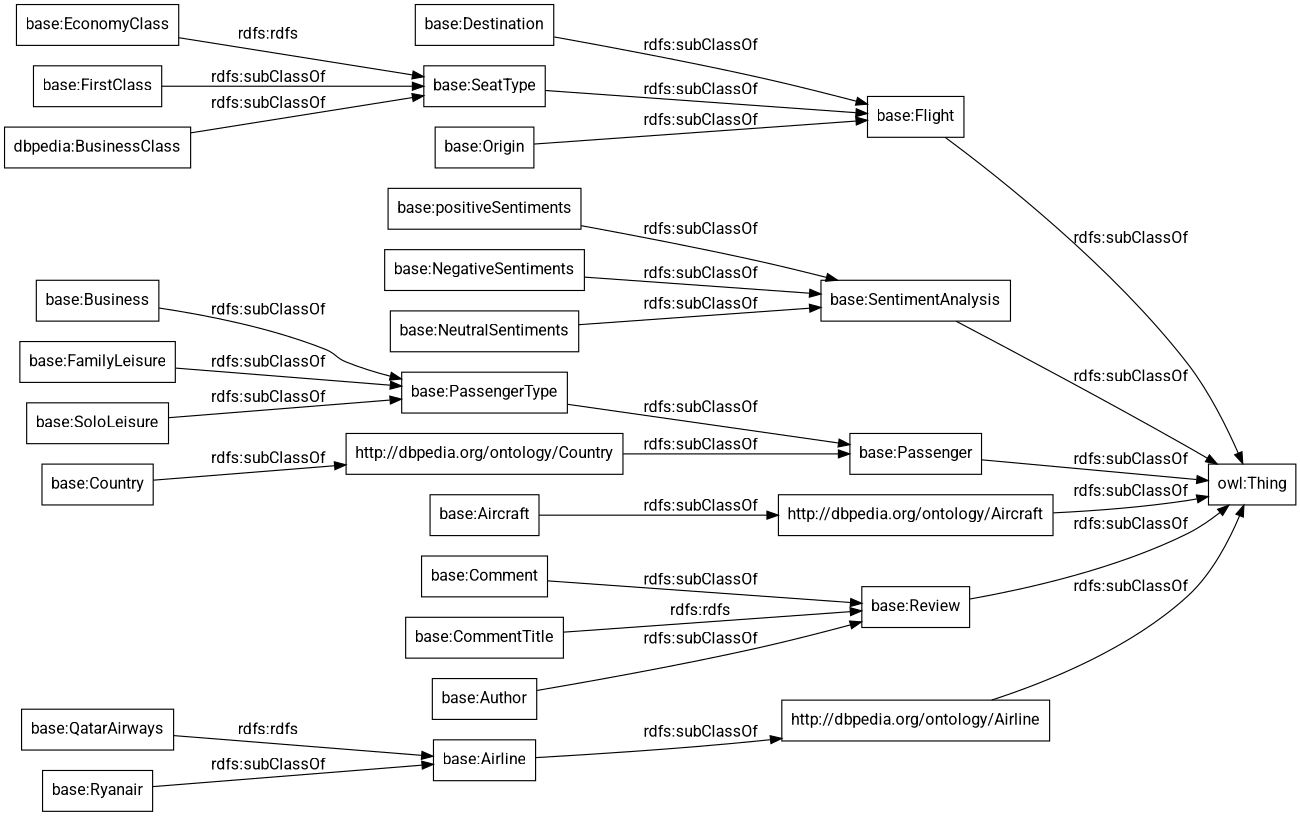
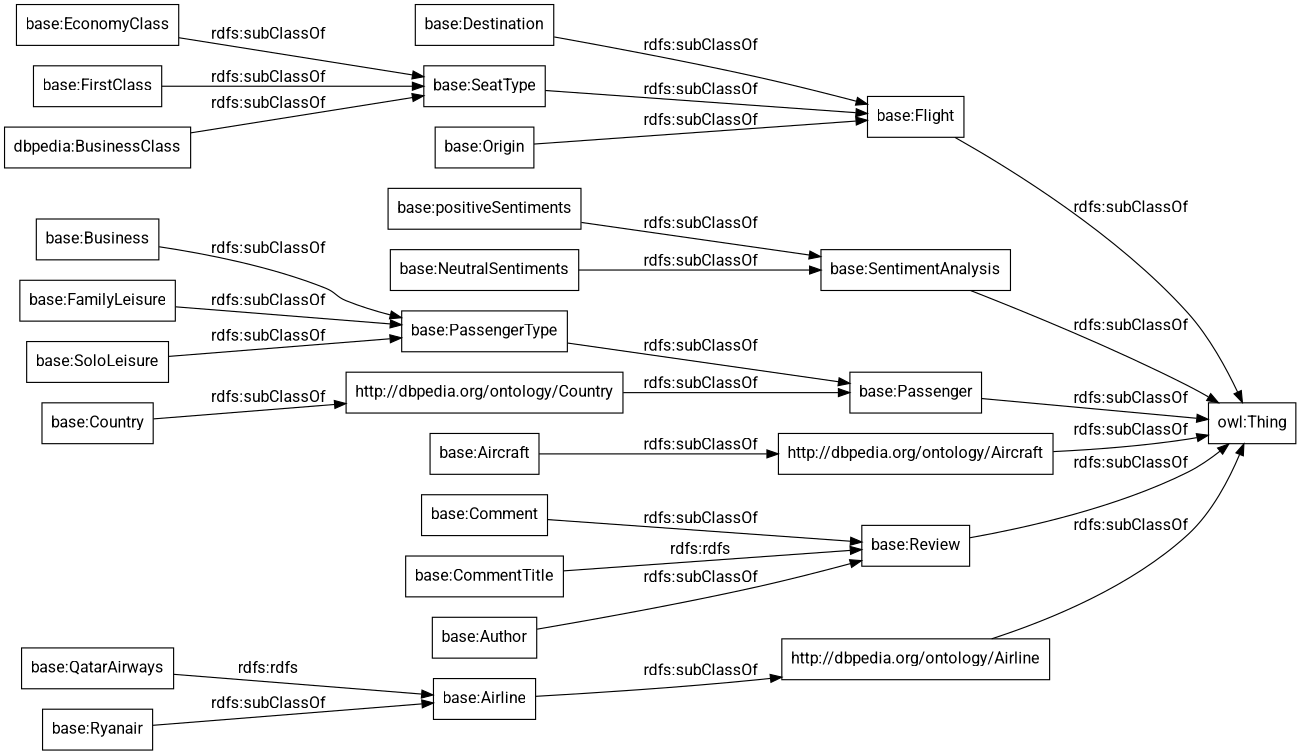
edge "base:EconomyClass" -> "base:SeatType": label "rdfs:rdfs" -> "rdfs:subClassOf"
node "base:NegativeSentiments": removed
